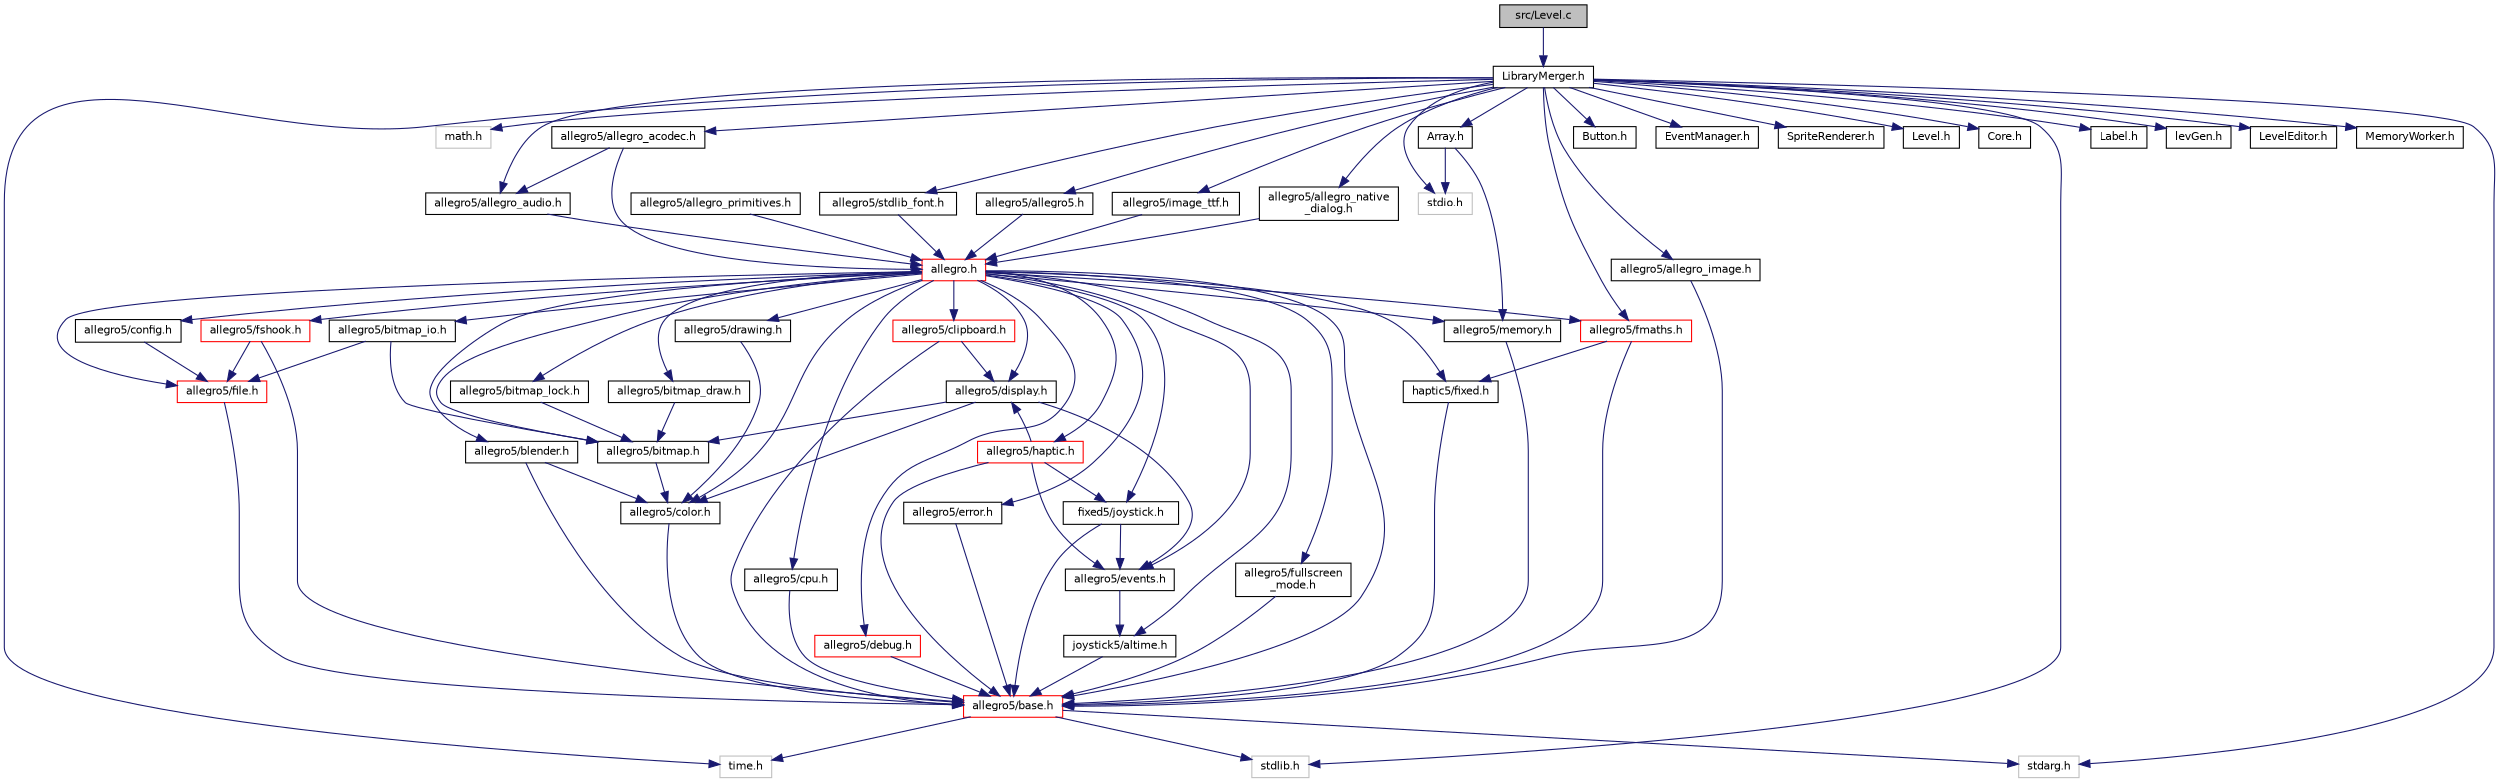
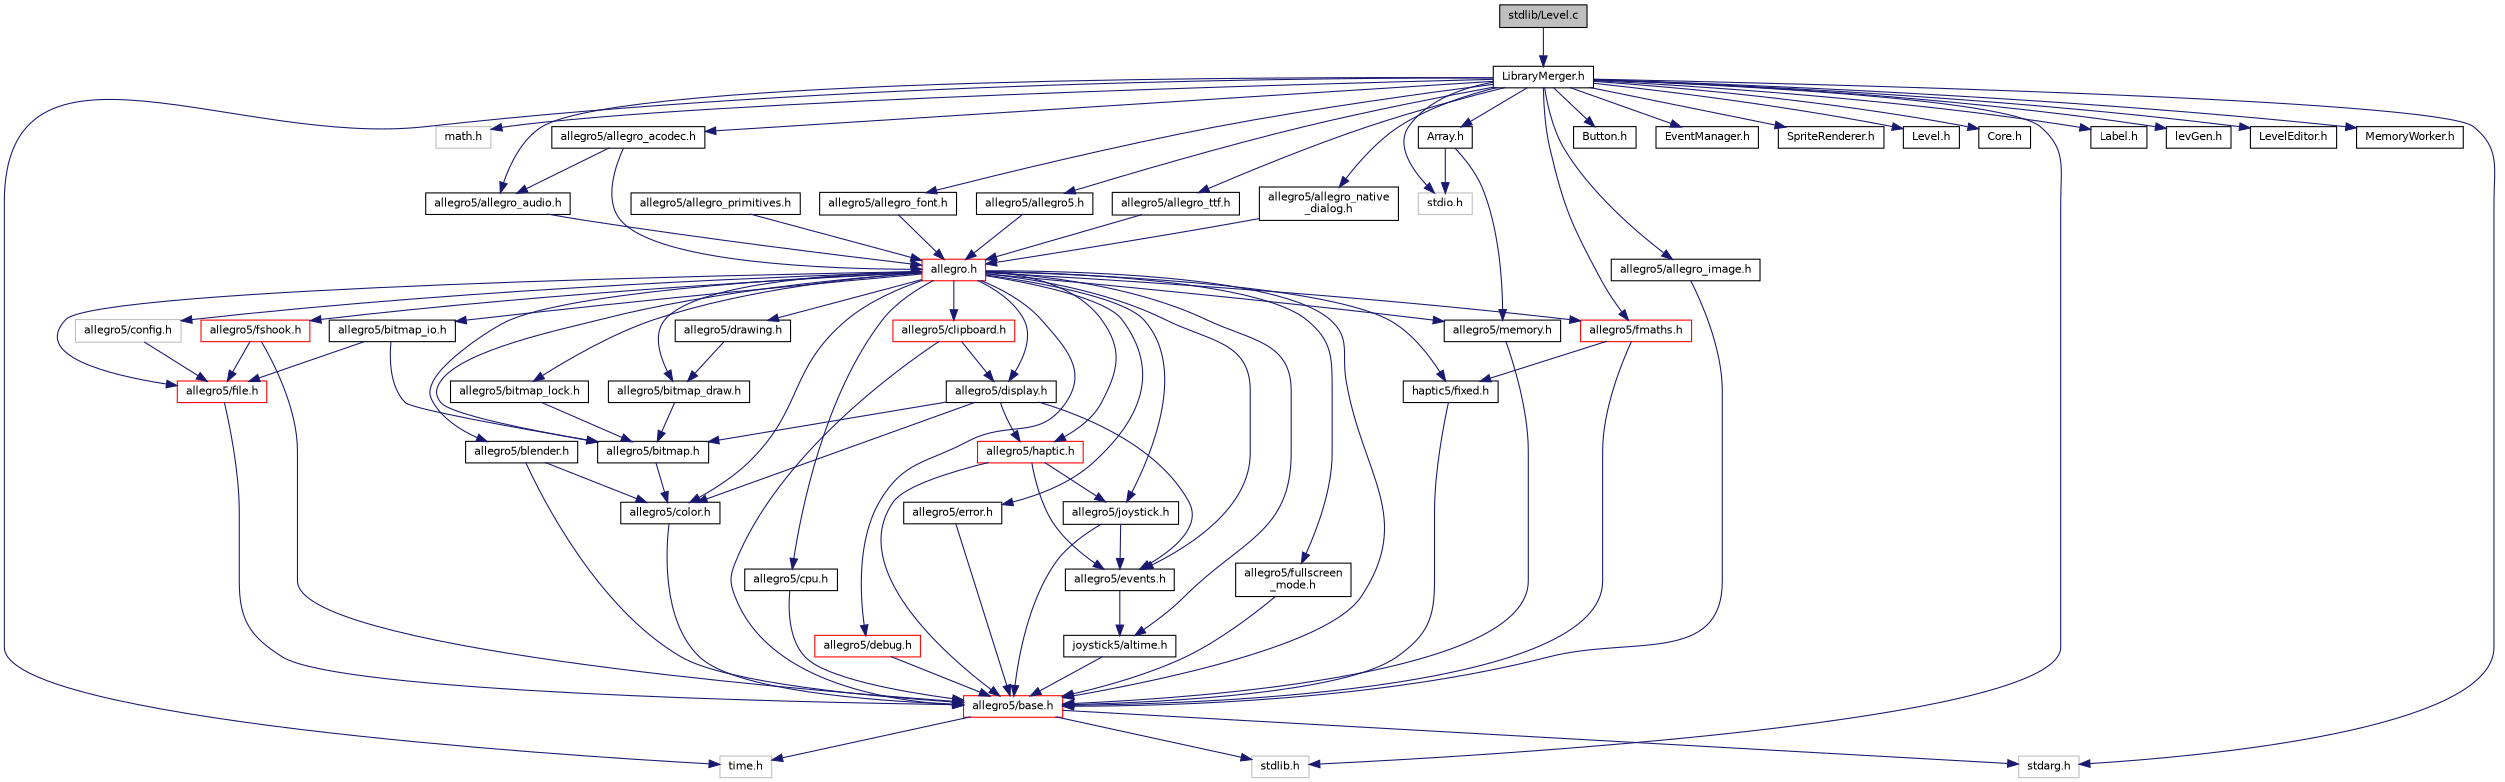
node "src/Level.c": label "src/Level.c" -> "stdlib/Level.c"
node "allegro5/stdlib_font.h": label "allegro5/stdlib_font.h" -> "allegro5/allegro_font.h"
node "allegro5/image_ttf.h": label "allegro5/image_ttf.h" -> "allegro5/allegro_ttf.h"
node "allegro5/config.h": color black -> grey75
edge "allegro5/haptic.h" -> "allegro5/display.h": reversed
edge "allegro5/drawing.h" -> "allegro5/color.h": now "allegro5/drawing.h" -> "allegro5/bitmap_draw.h"
node "fixed5/joystick.h": label "fixed5/joystick.h" -> "allegro5/joystick.h"
